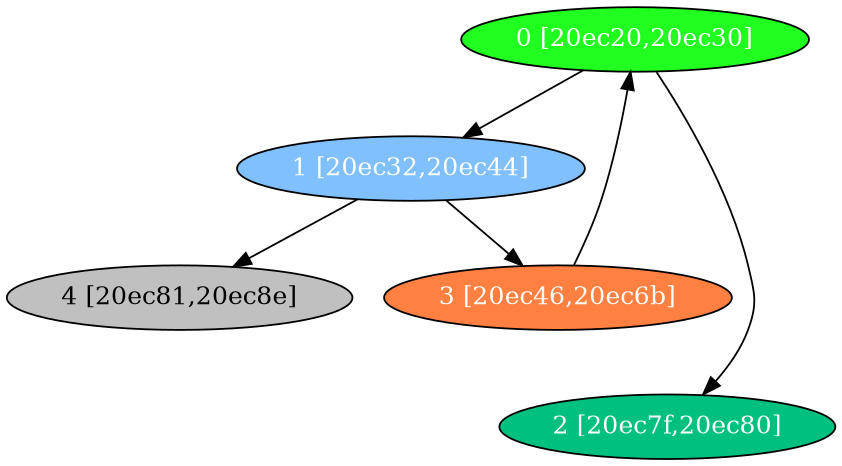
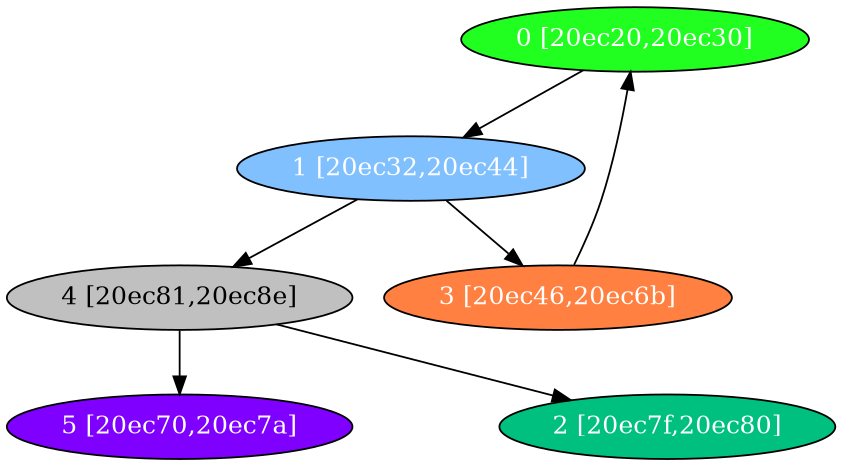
edge "0 [20ec20,20ec30]" -> "2 [20ec7f,20ec80]": now "4 [20ec81,20ec8e]" -> "2 [20ec7f,20ec80]"
node "5 [20ec70,20ec7a]": added
